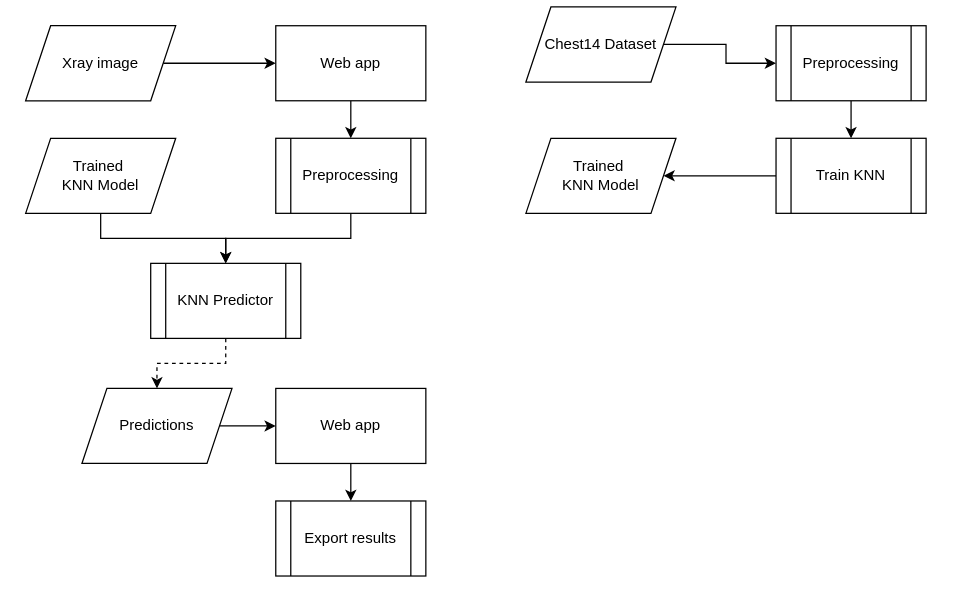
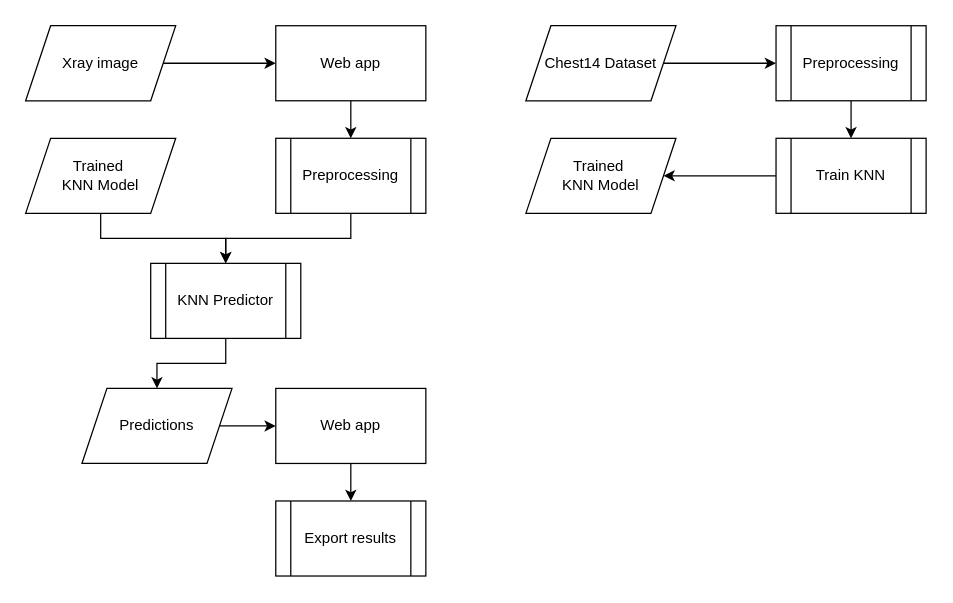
node "Chest14 Dataset": moved (601, 44) -> (601, 63)
edge "KNN Predictor" -> "Predictions": style dashed -> solid
